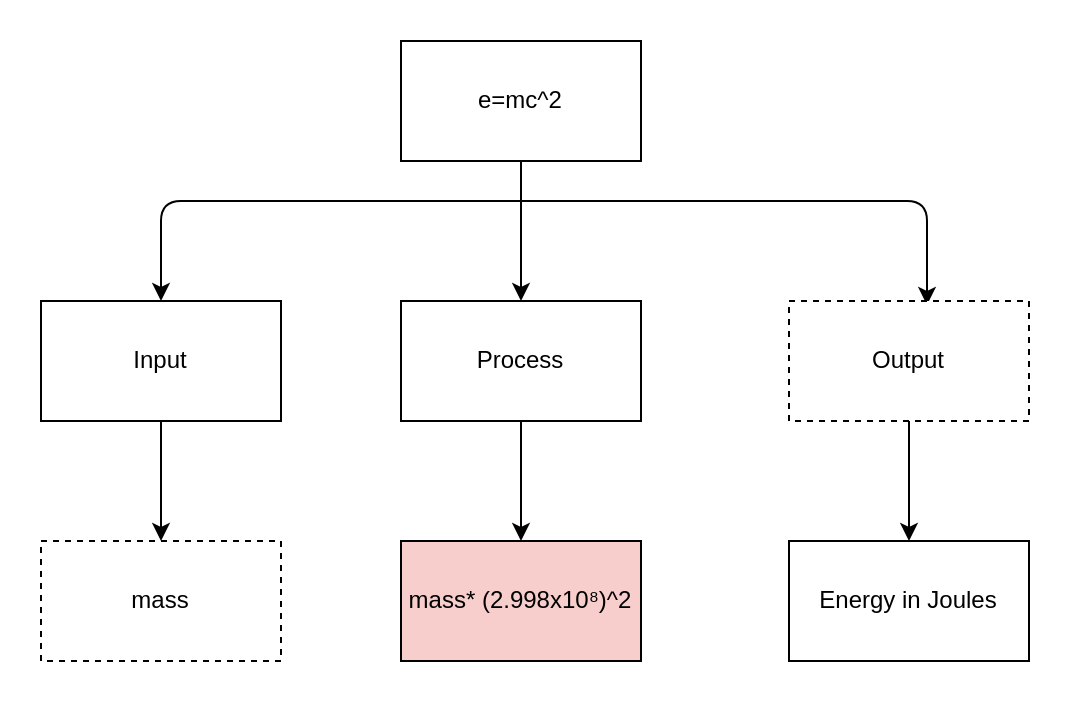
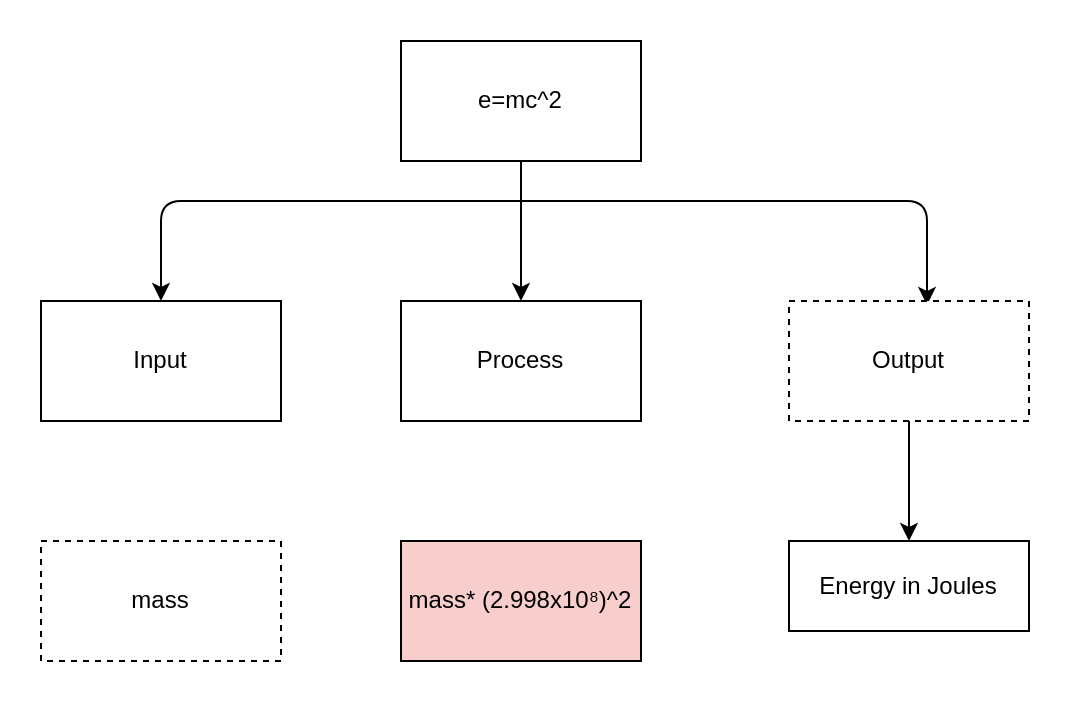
edge "Input" -> "mass": removed
edge "Process" -> "mass* (2.998x10⁸)^2": removed
node "Energy in Joules": size 240x120 -> 240x90
